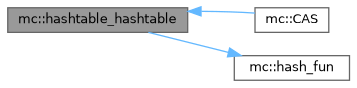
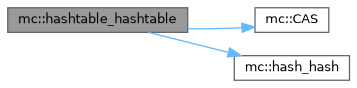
edge "mc::CAS" -> "mc::hashtable_hashtable": reversed
node "mc::hash_fun": label "mc::hash_fun" -> "mc::hash_hash"
